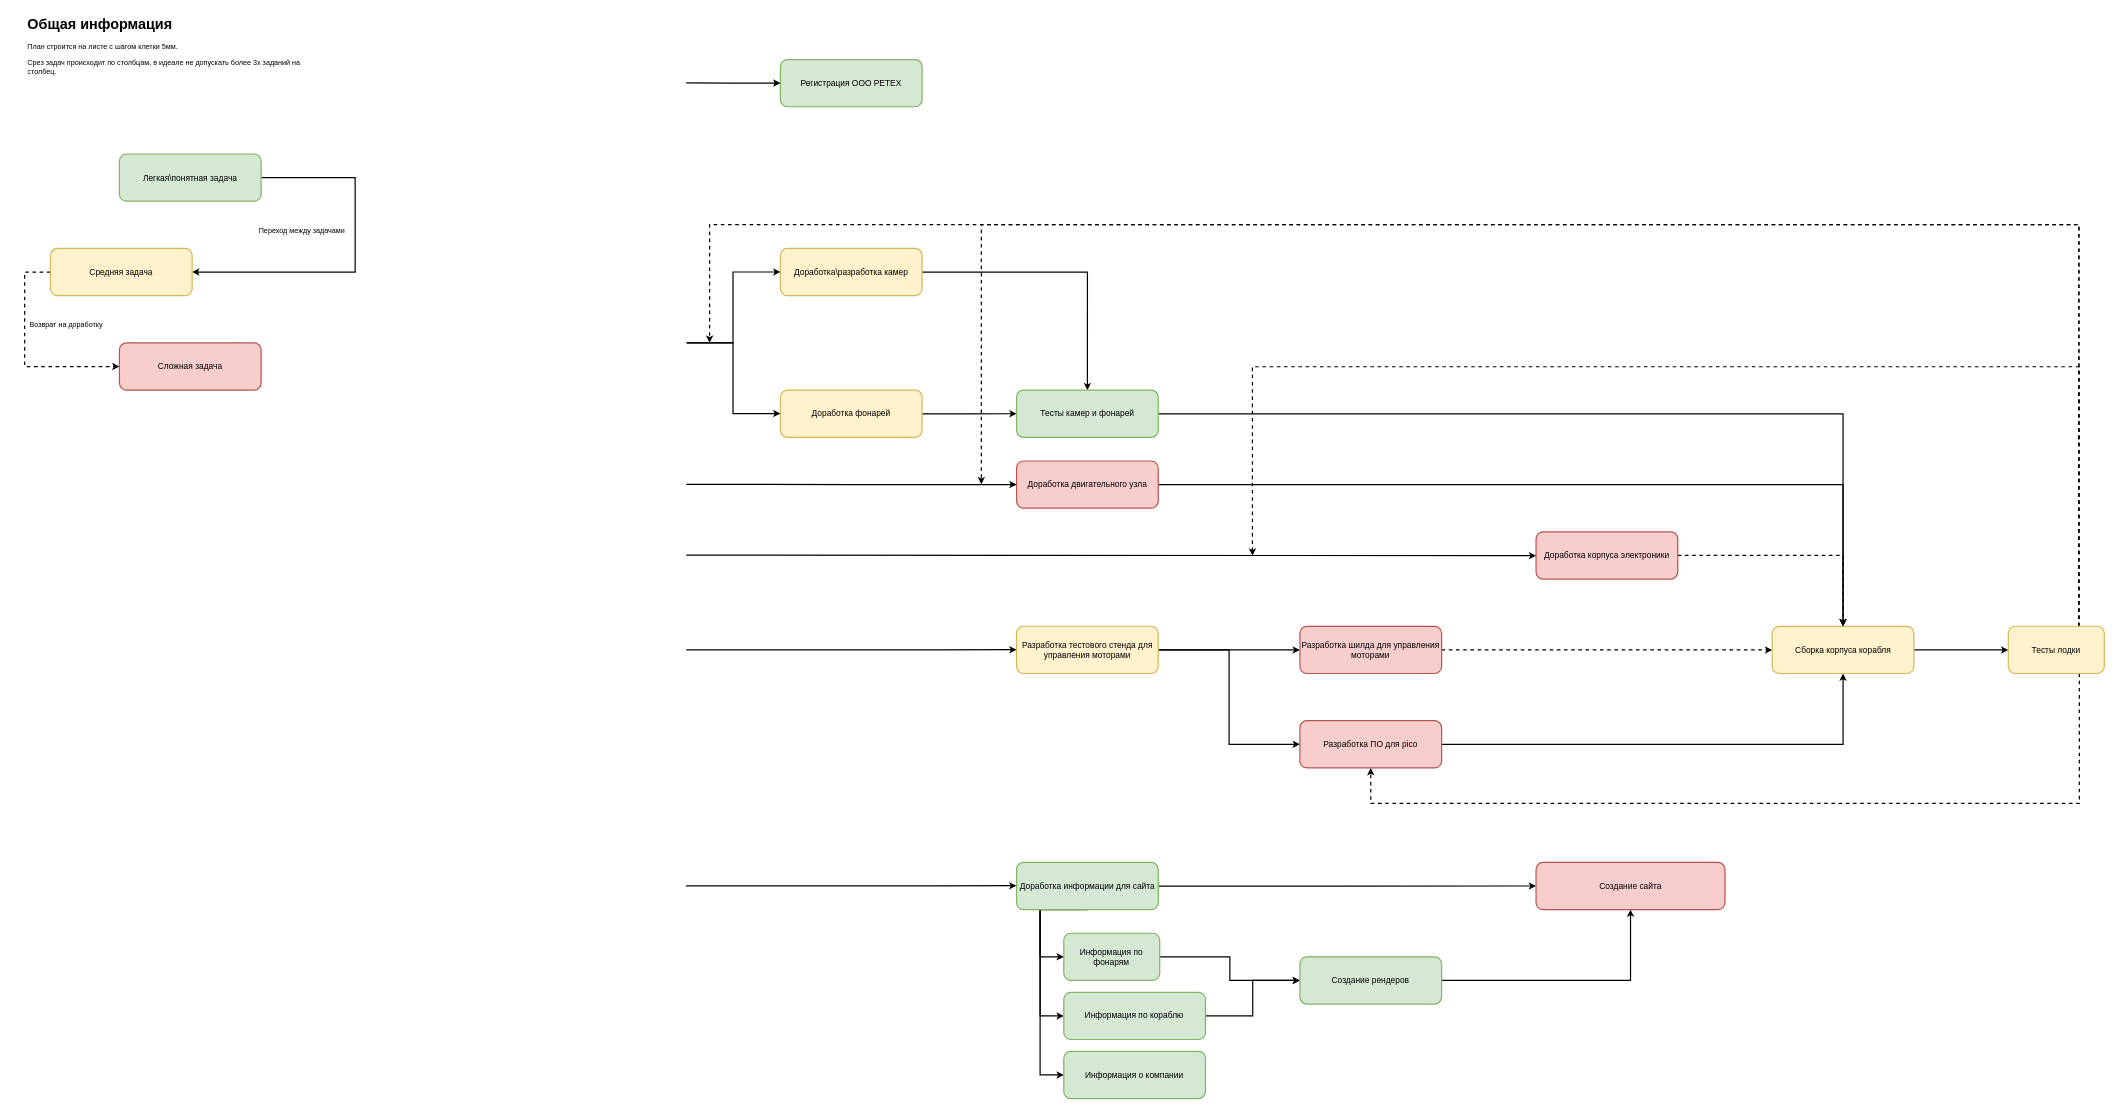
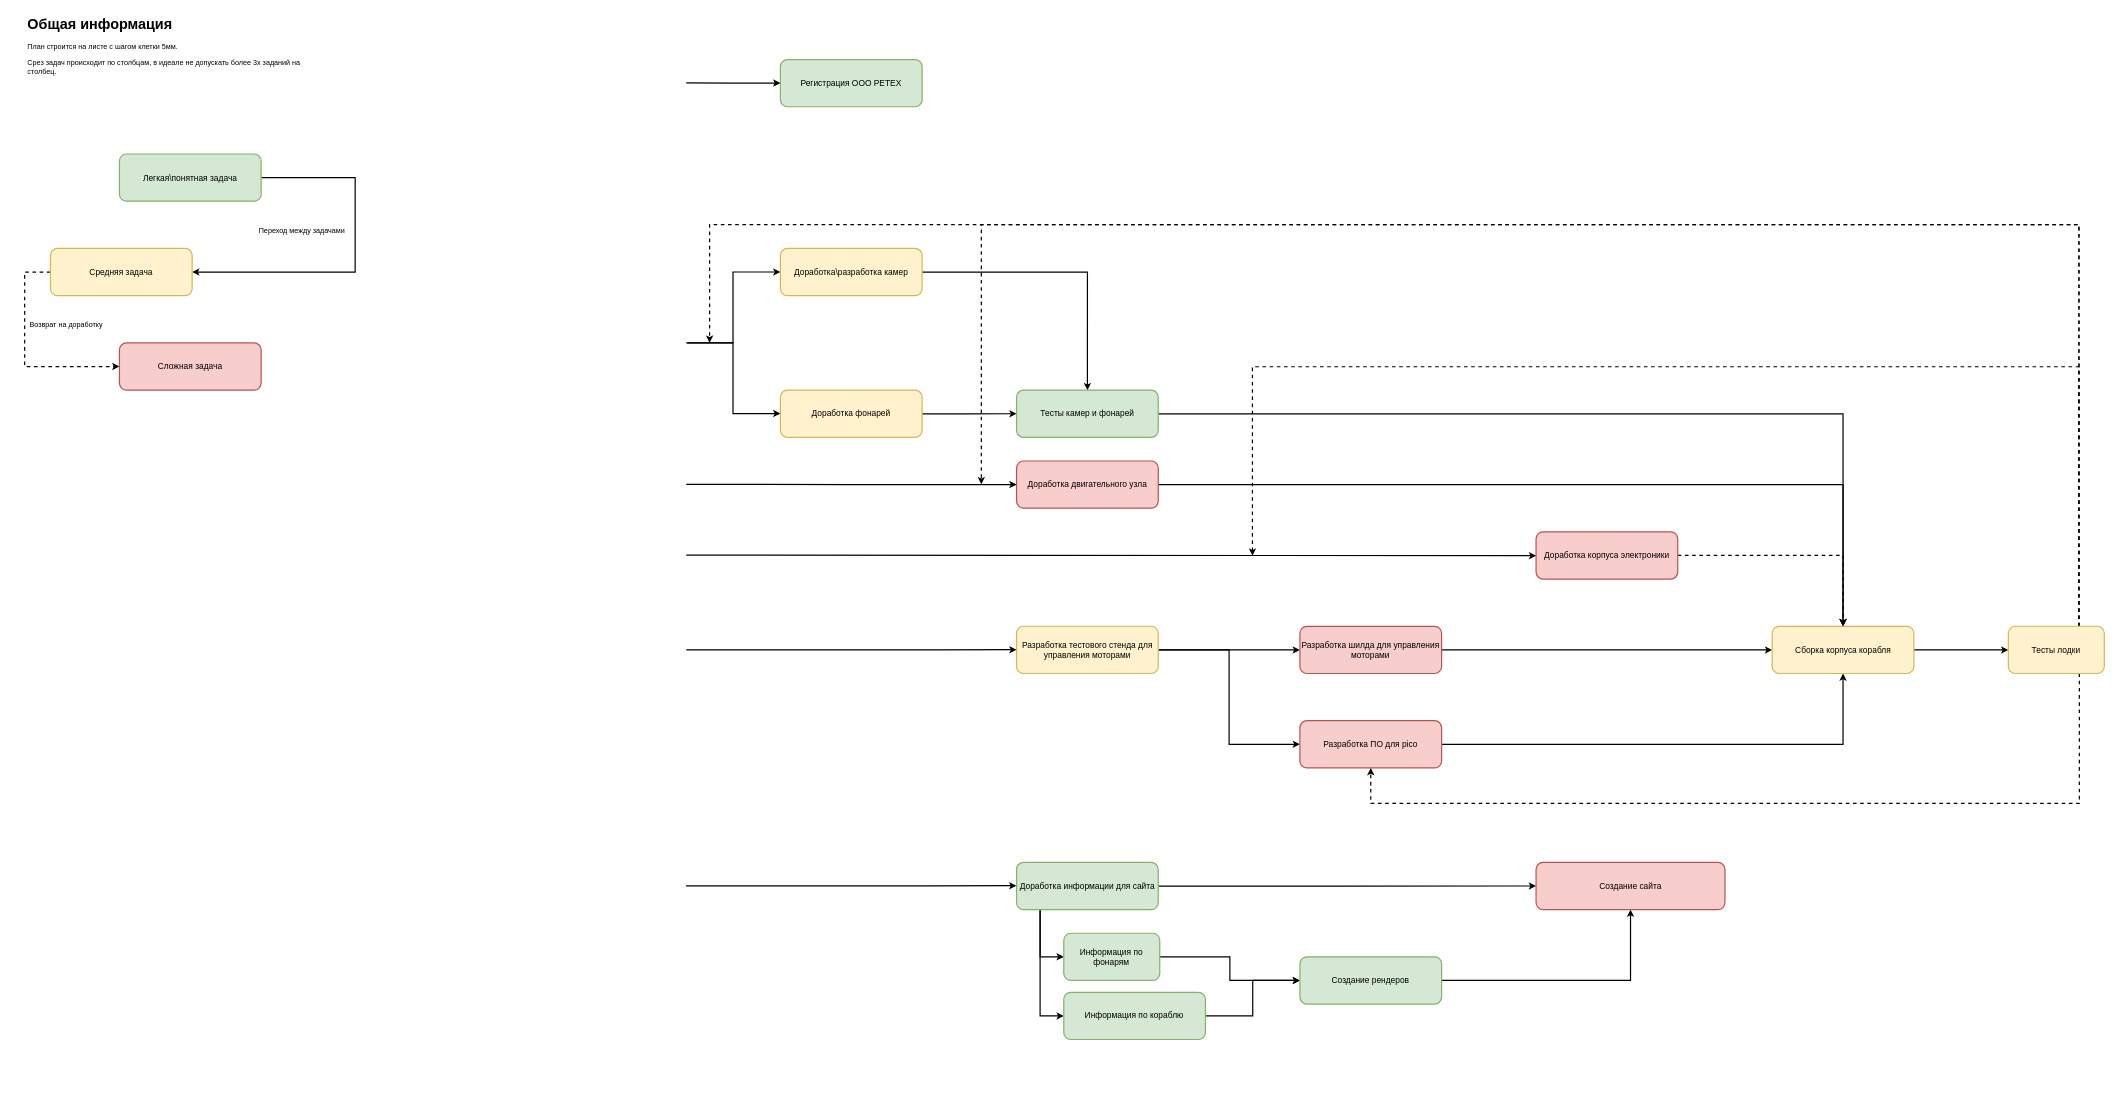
edge "Разработка шилда для управления моторами" -> "Сборка корпуса корабля": style dashed -> solid
edge "Доработка информации для сайта" -> "Информация о компании": removed
node "Информация о компании": removed
